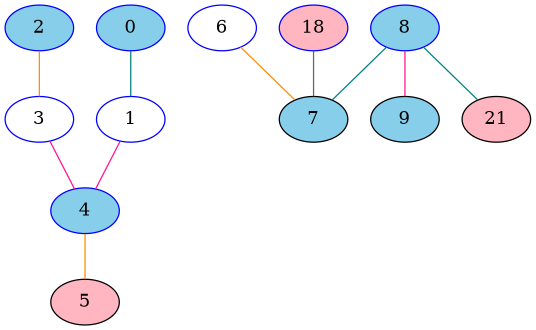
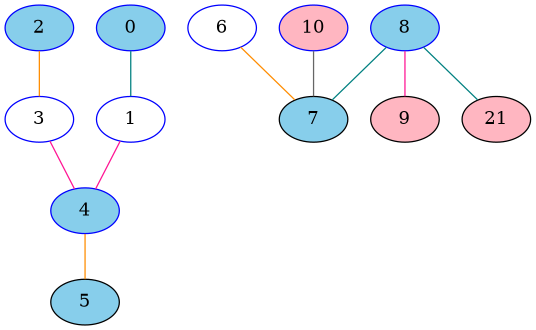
node "18": label "18" -> "10"
node "9": fillcolor skyblue -> lightpink
node "5": fillcolor lightpink -> skyblue
